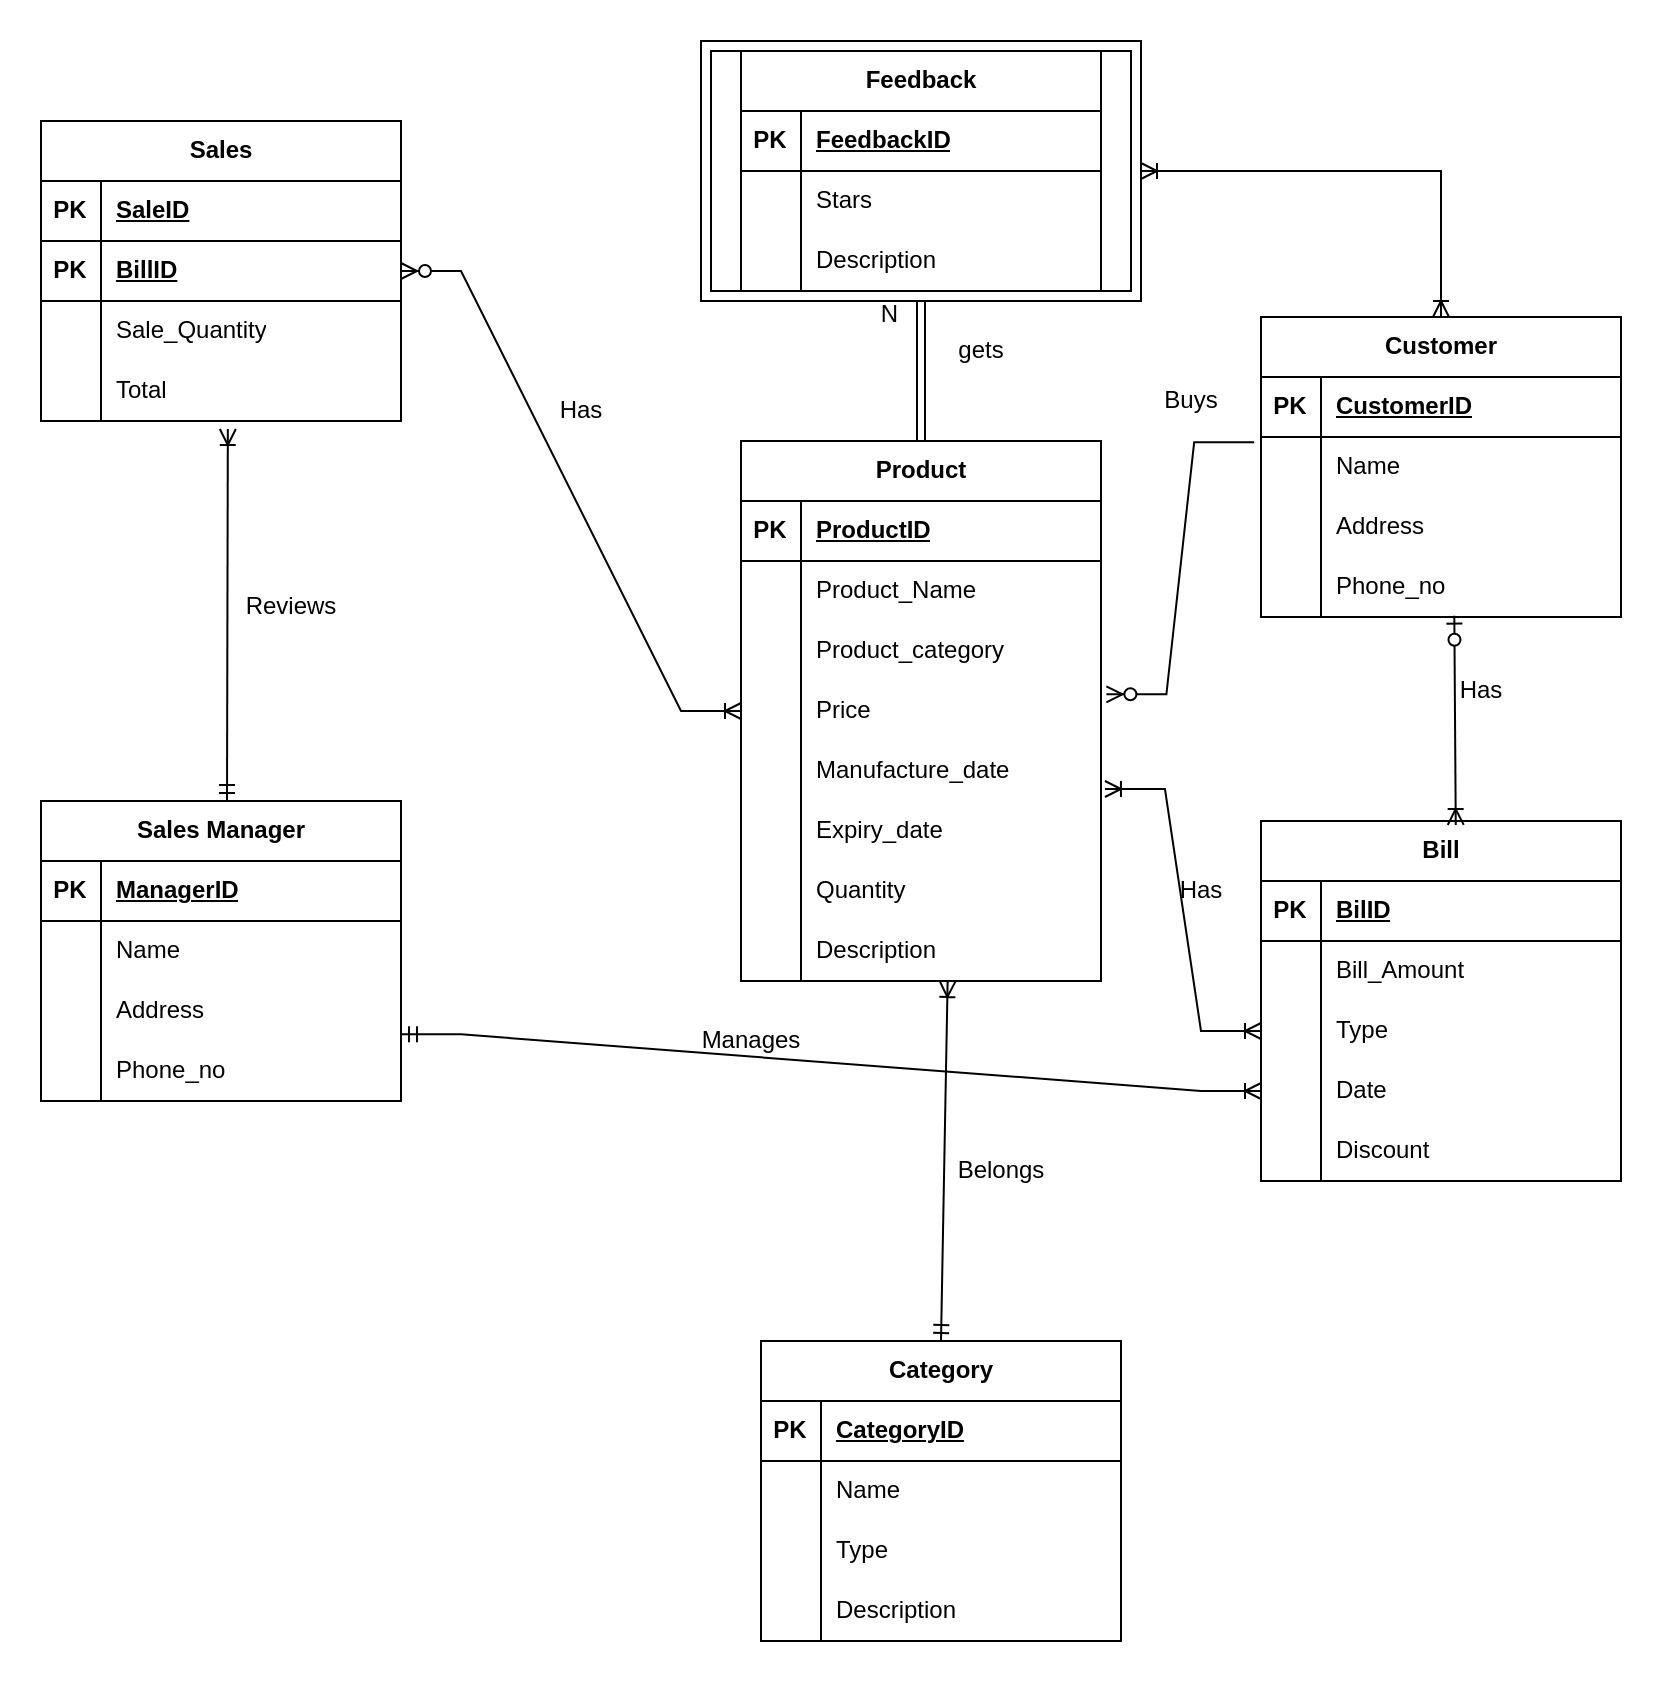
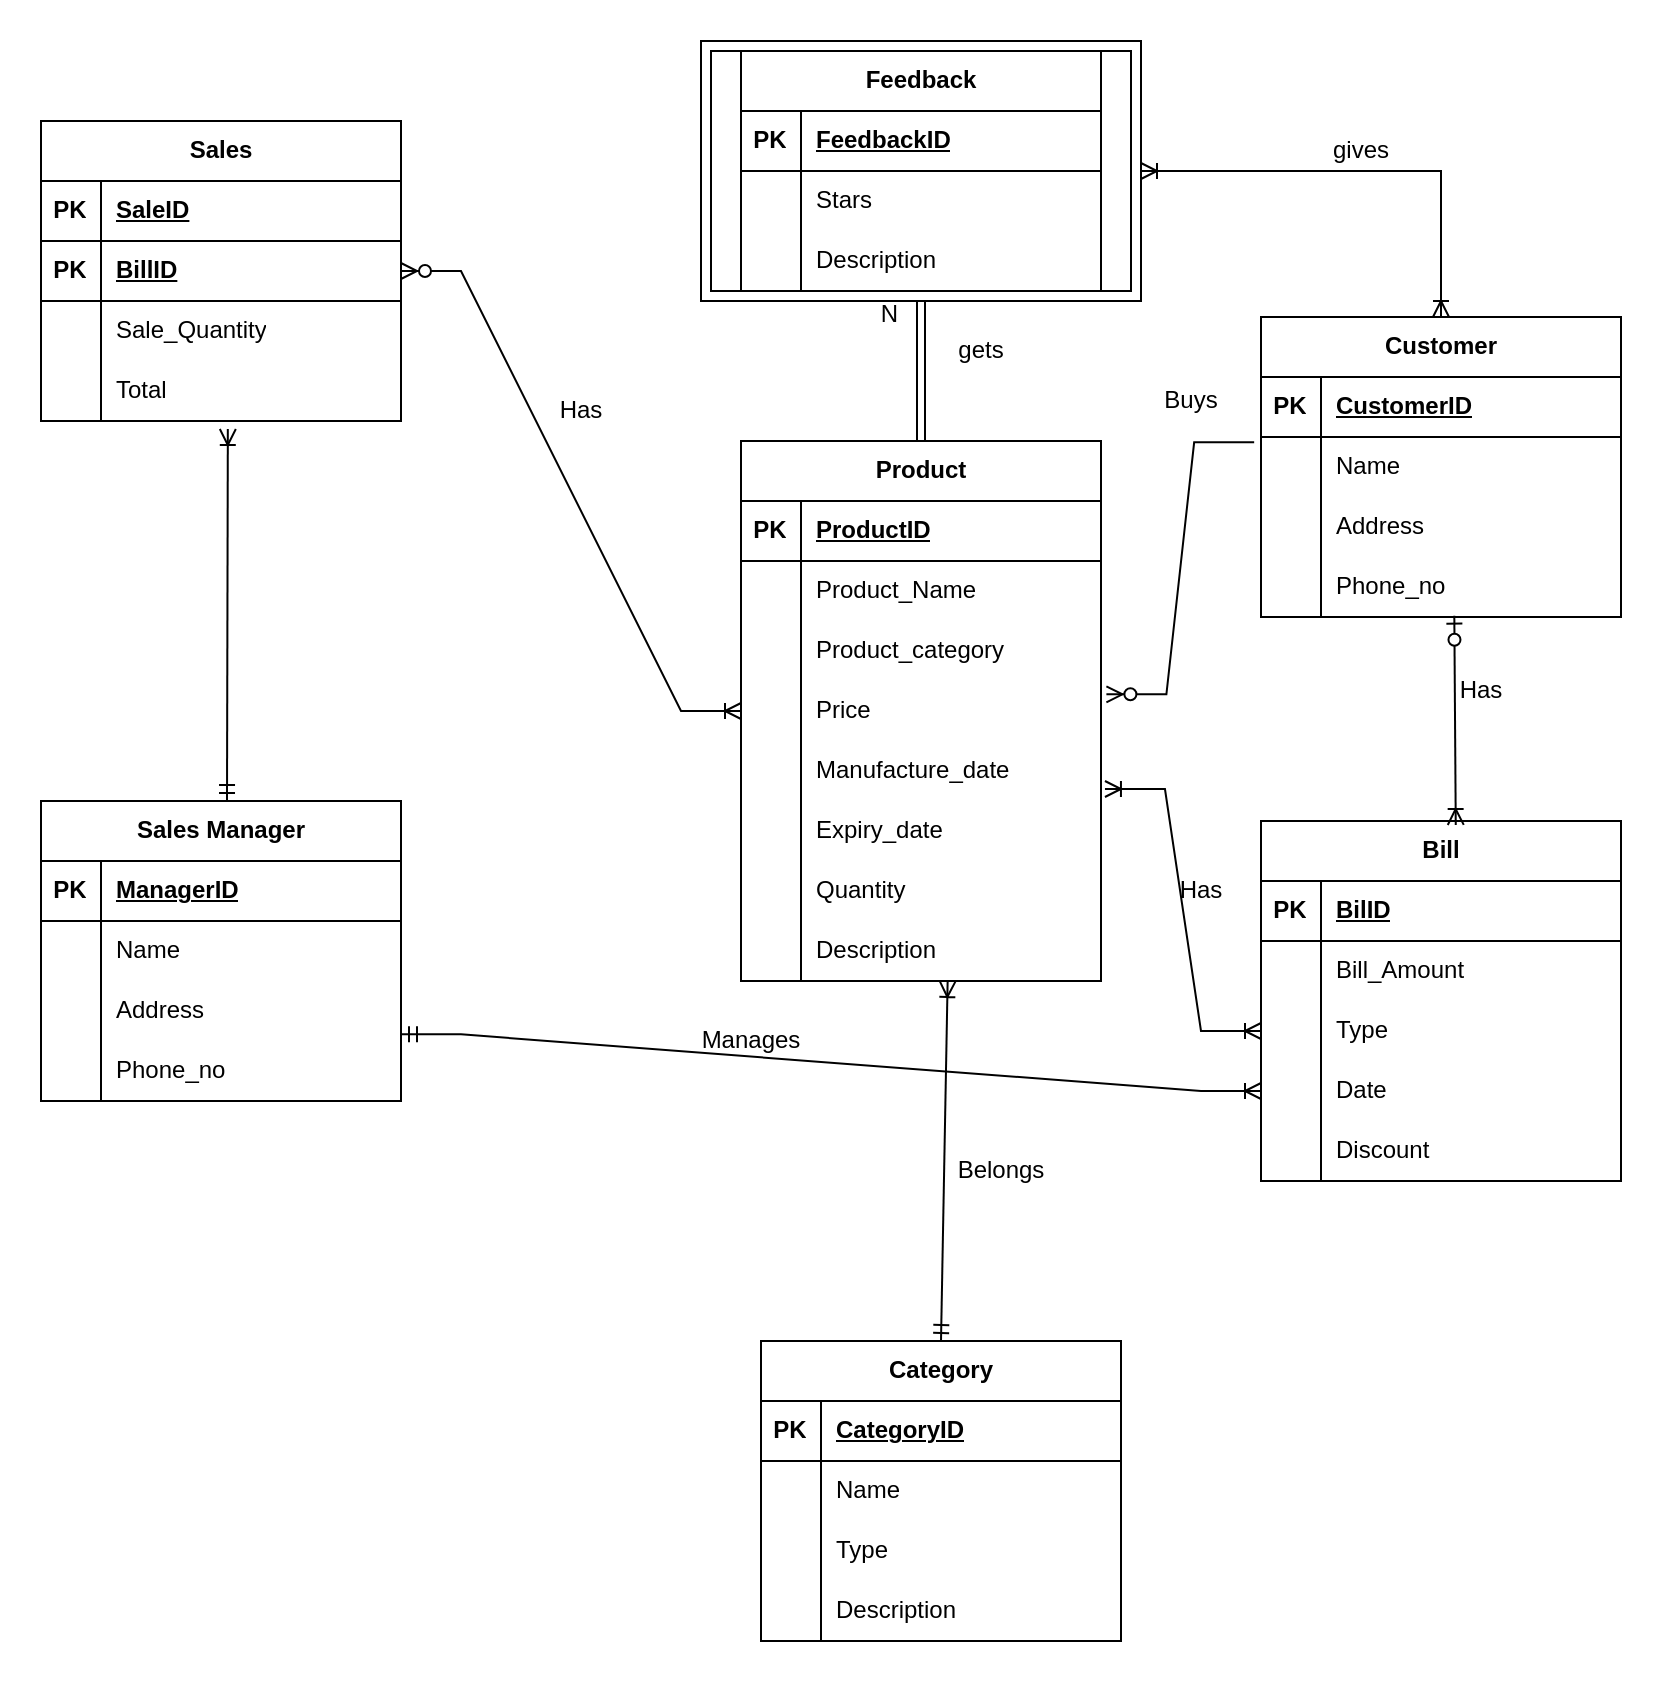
node "gives": added
node "Reviews": removed
